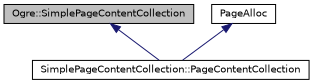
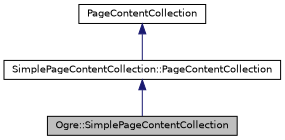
node "PageAlloc": label "PageAlloc" -> "PageContentCollection"
edge "SimplePageContentCollection::PageContentCollection" -> "Ogre::SimplePageContentCollection": reversed
